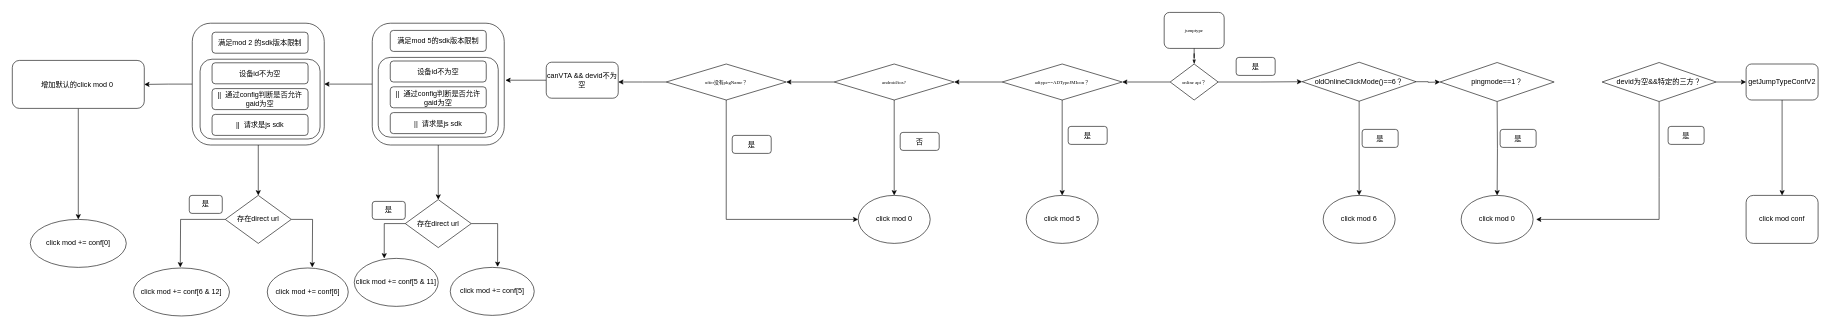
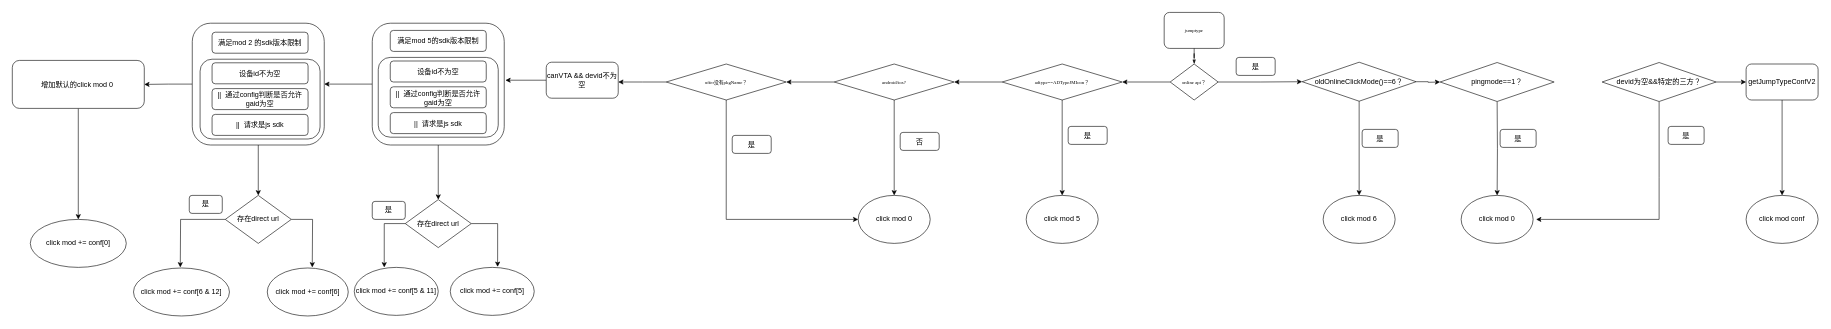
node "click mod conf": shape rounded rectangle -> ellipse
node "click mod += conf[5 & 11]": moved (396, 282) -> (396, 291)
